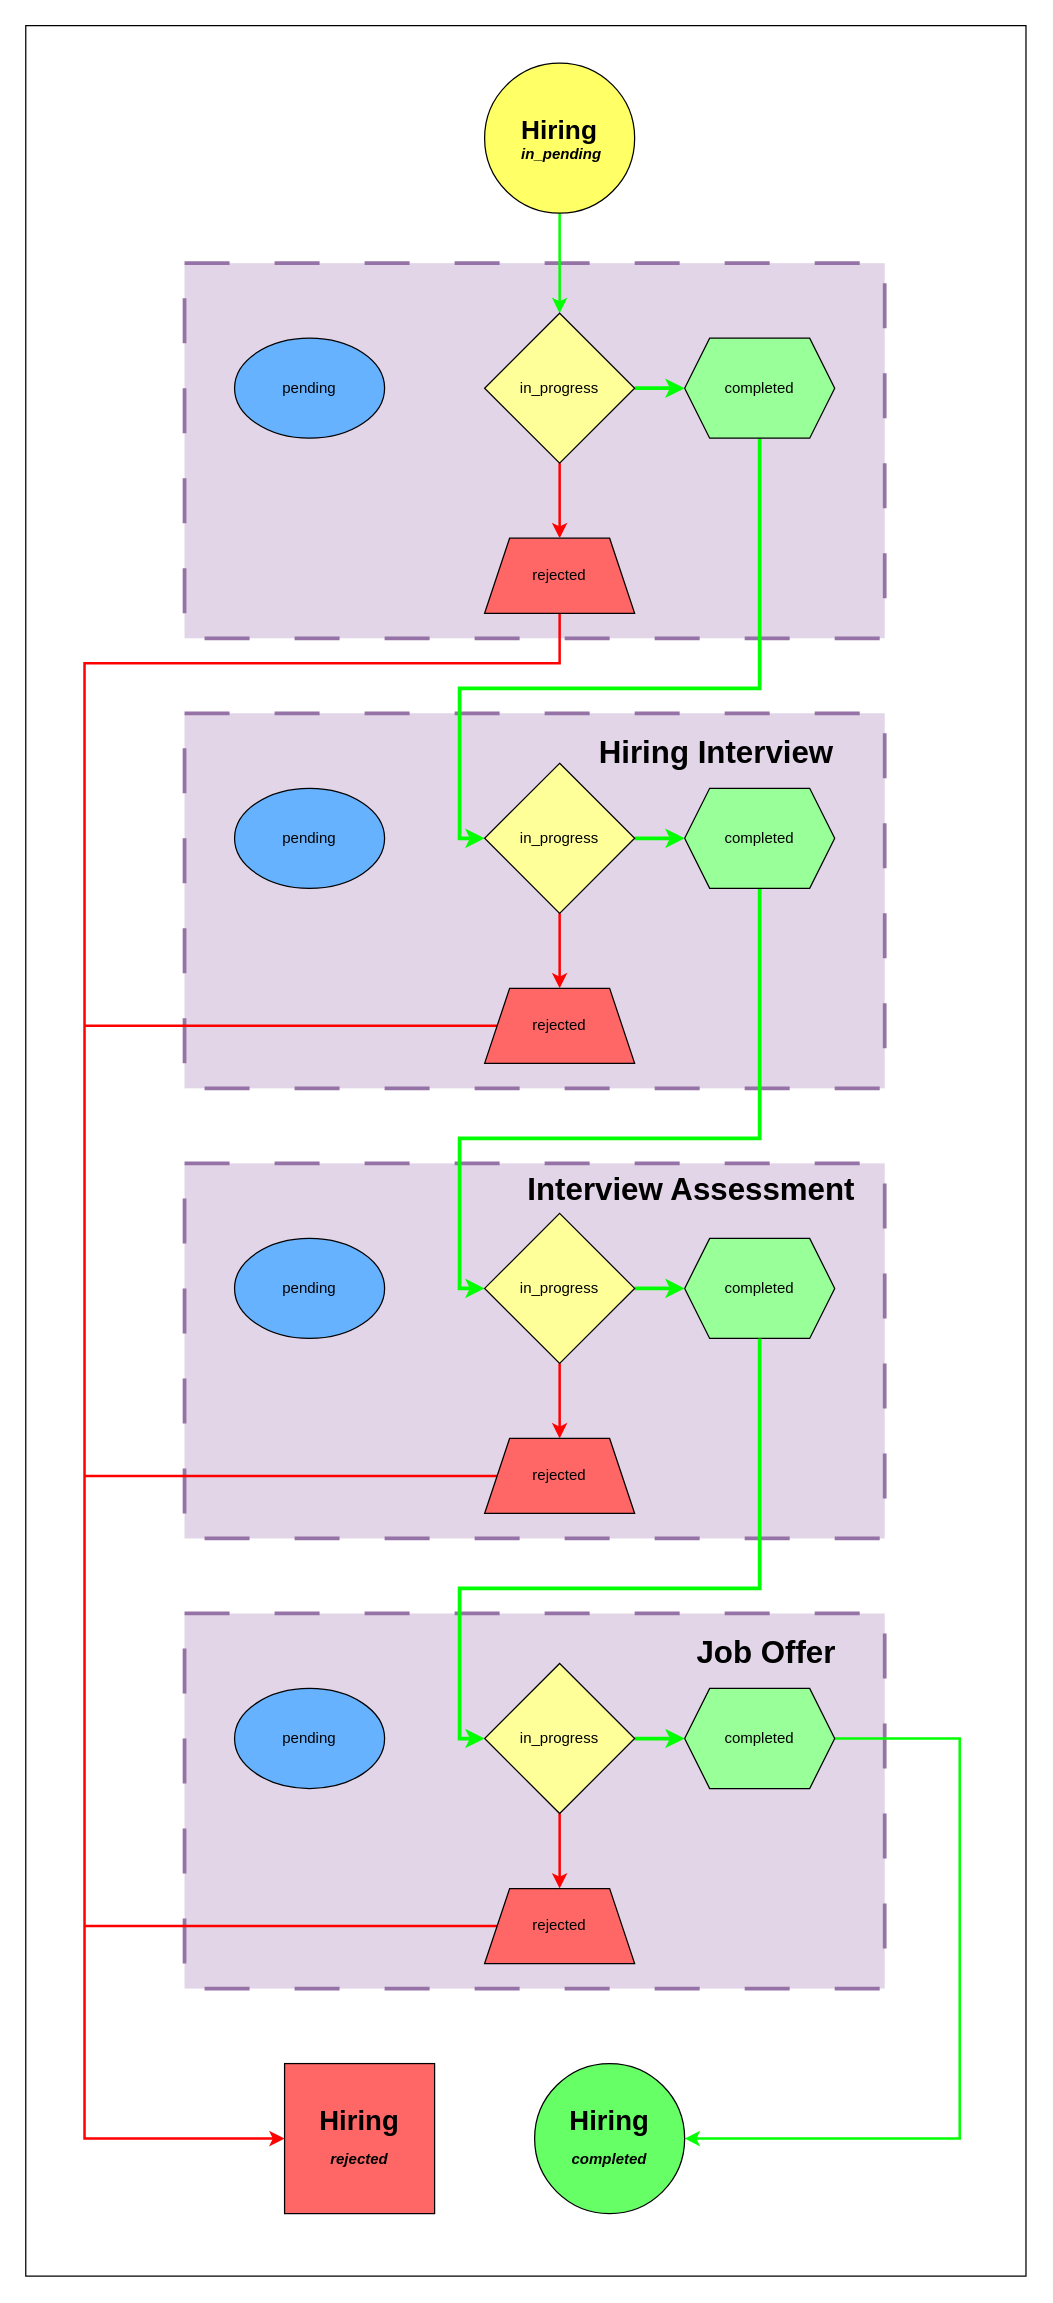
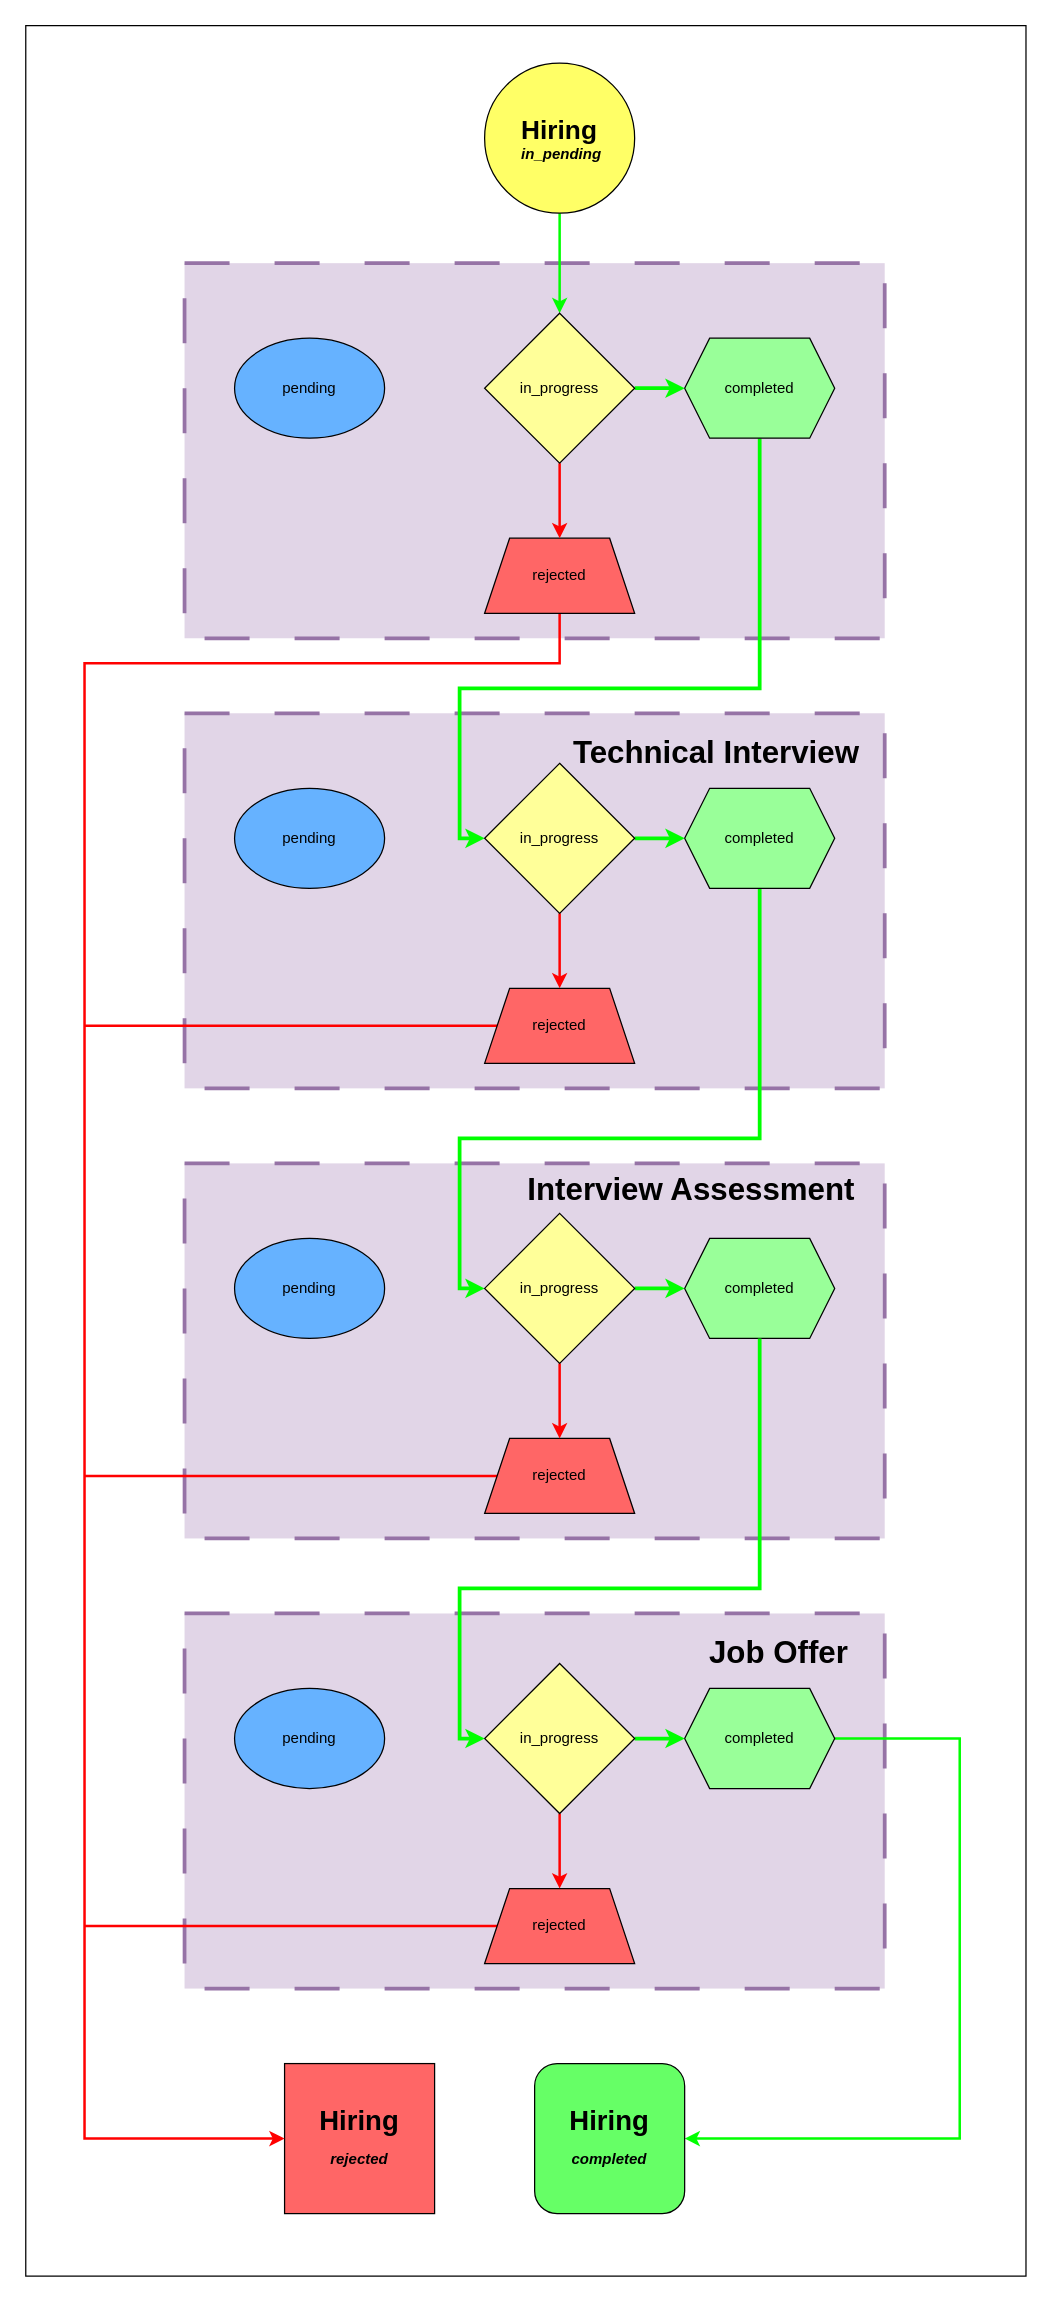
node "Hiring Interview": label "Hiring Interview" -> "Technical Interview"
node "Job Offer": moved (766, 1651) -> (778, 1651)
node "Hiring completed": shape ellipse -> rounded rectangle
